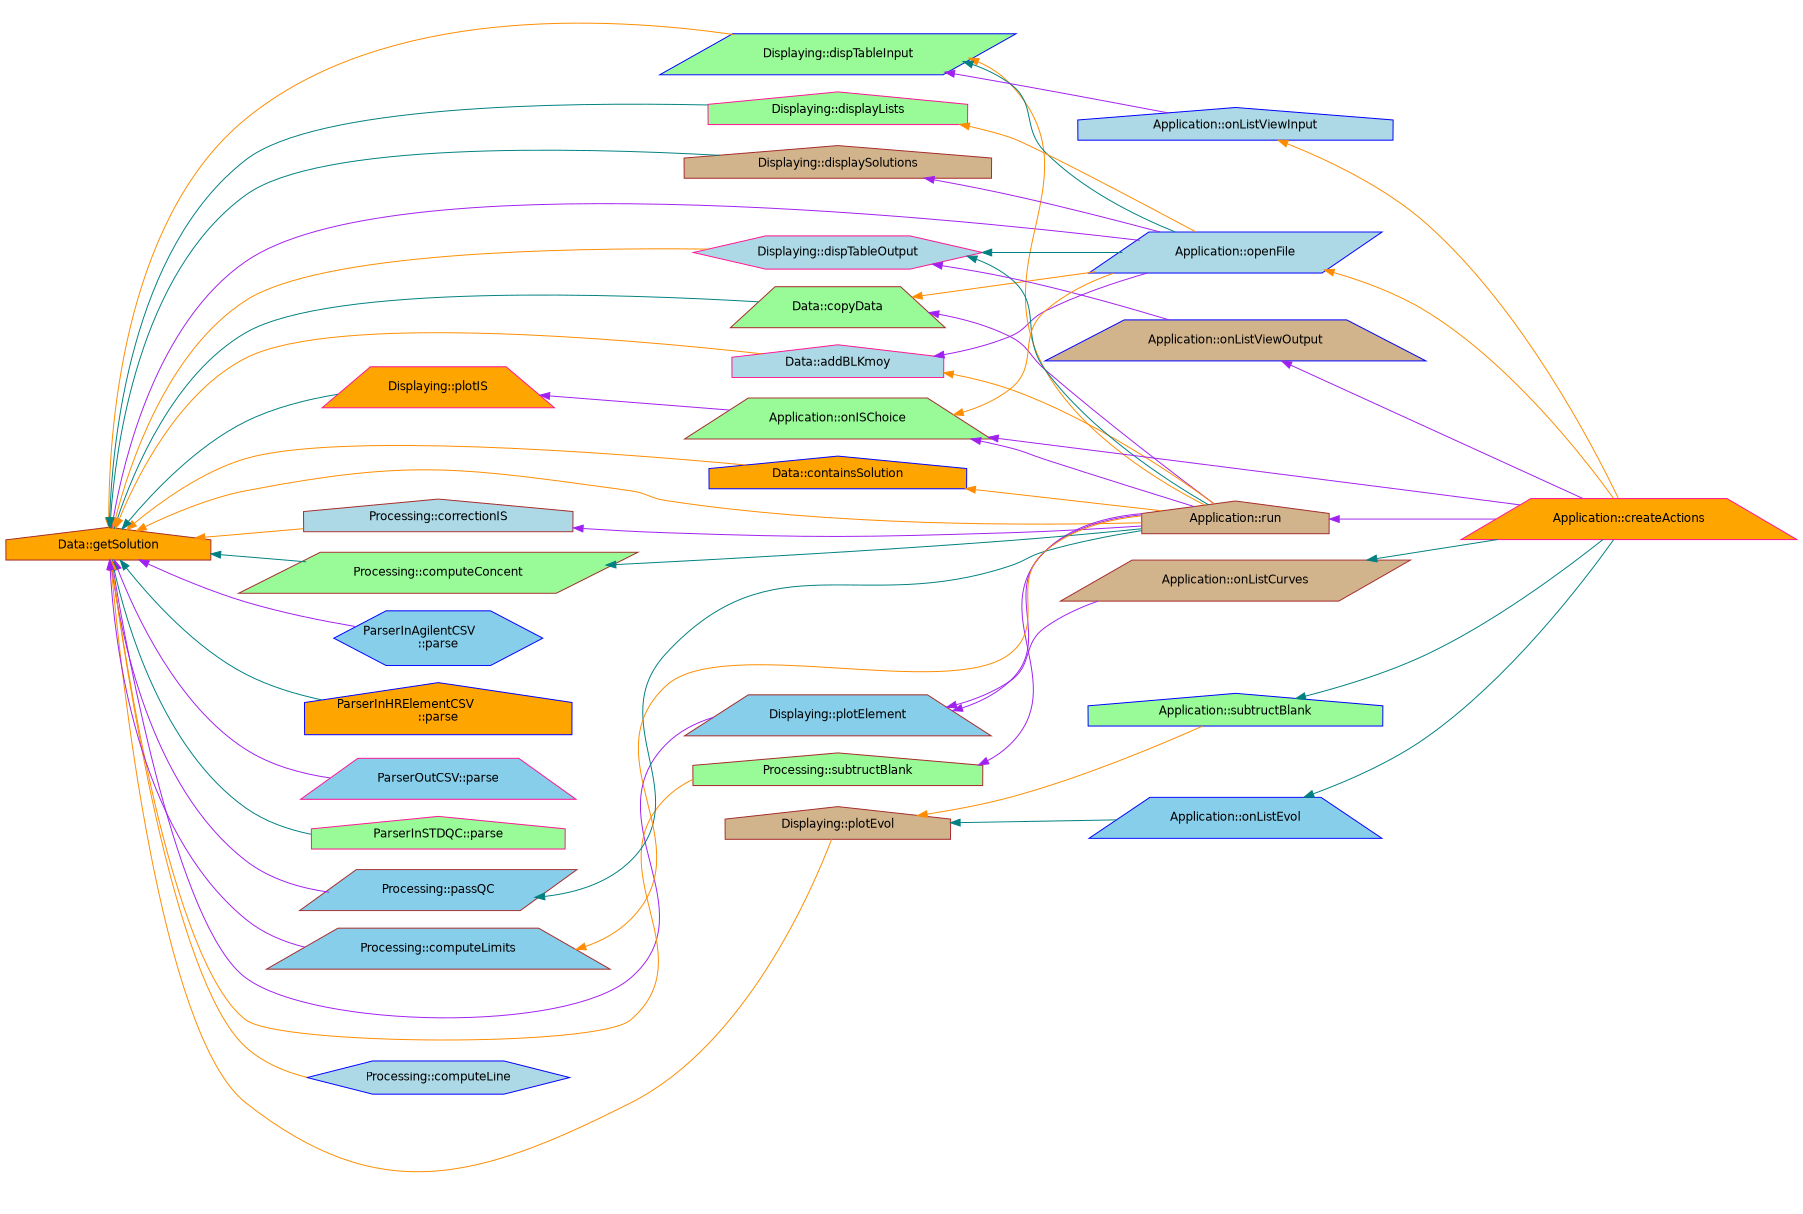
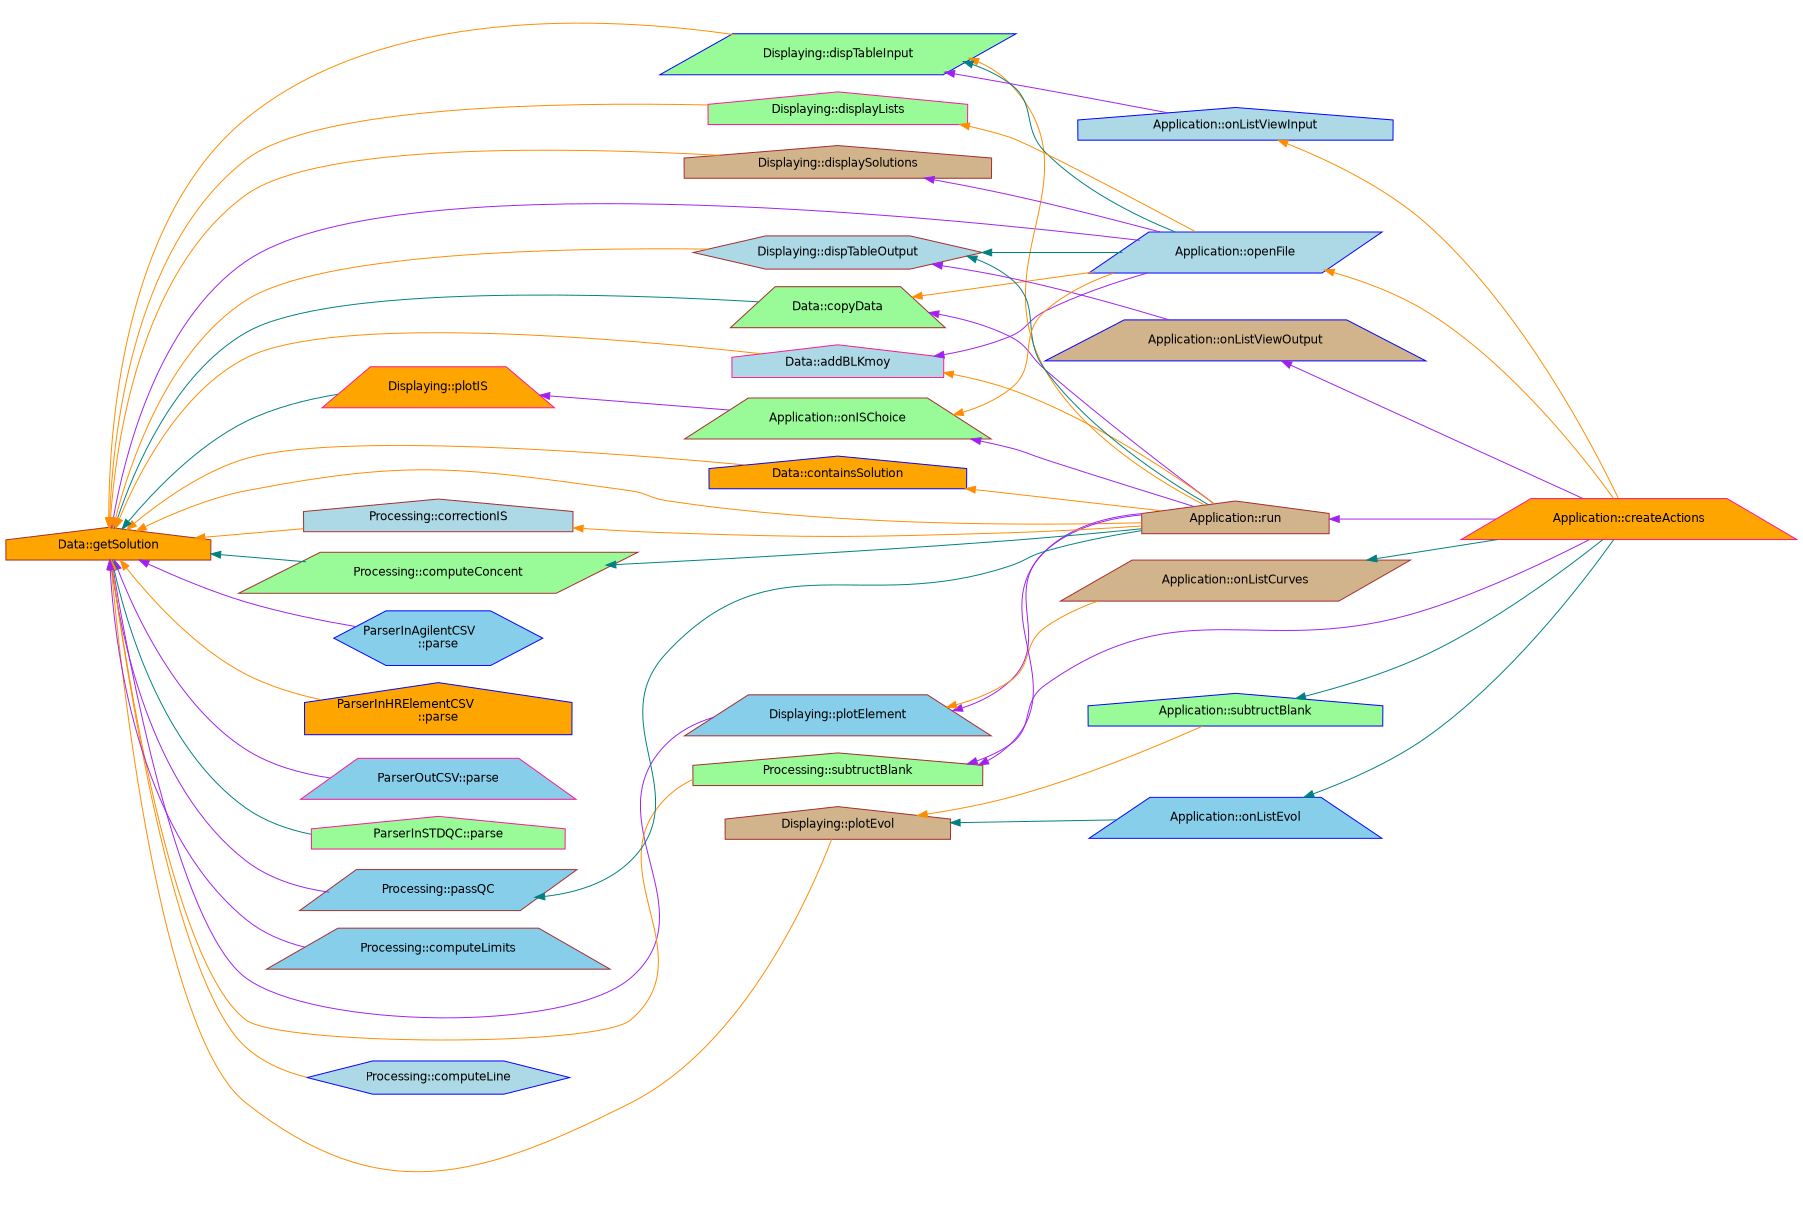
edge "Displaying::displayLists" -> "Data::getSolution": color teal -> darkorange
edge "Displaying::displaySolutions" -> "Data::getSolution": color teal -> darkorange
node "Displaying::dispTableOutput": color deeppink -> brown
edge "Application::createActions" -> "Application::onISChoice": now "Application::createActions" -> "Processing::subtructBlank"
edge "Application::run" -> "Processing::correctionIS": color purple -> darkorange
edge "Application::onListCurves" -> "Displaying::plotElement": color purple -> darkorange
edge "ParserInHRElementCSV ::parse" -> "Data::getSolution": color teal -> darkorange
edge "Application::run" -> "Processing::computeLimits": removed
